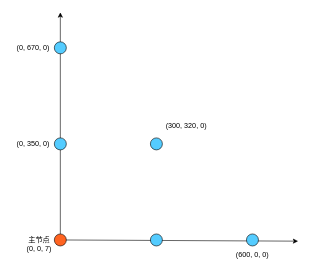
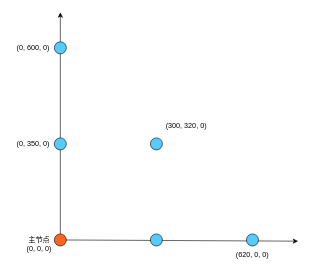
node "(0, 670, 0)": label "(0, 670, 0)" -> "(0, 600, 0)"
node "(0, 0, 7)": label "(0, 0, 7)" -> "(0, 0, 0)"
node "(600, 0, 0)": label "(600, 0, 0)" -> "(620, 0, 0)"
